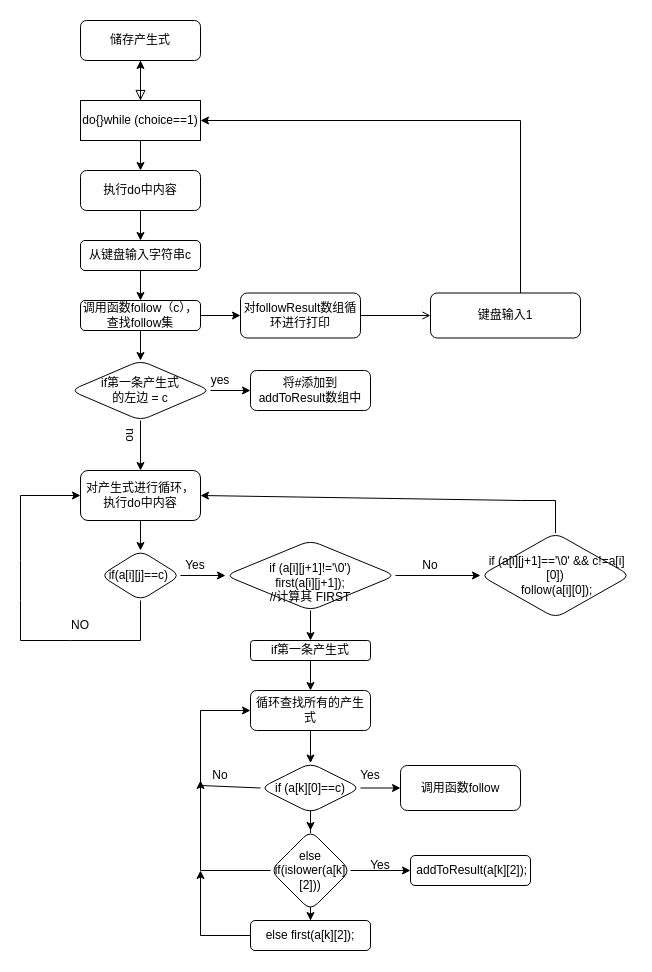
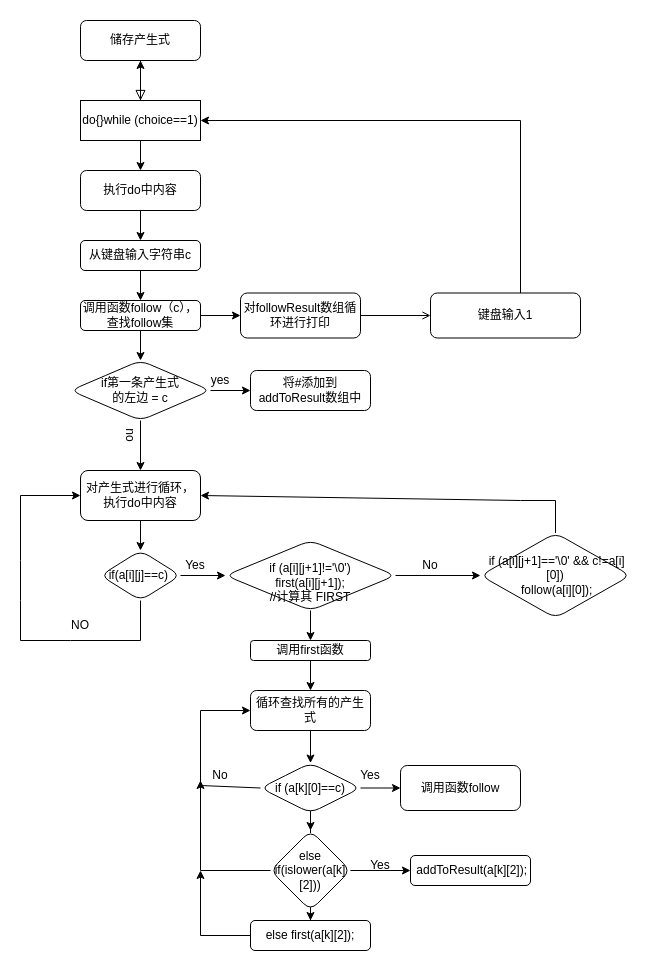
node "if第一条产生式": label "if第一条产生式" -> "调用first函数"
